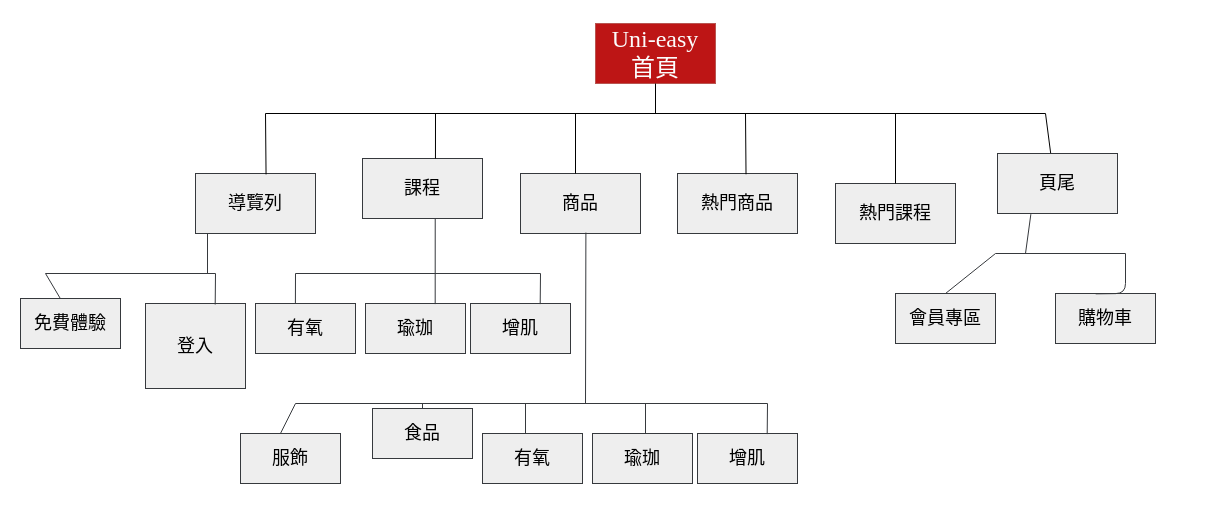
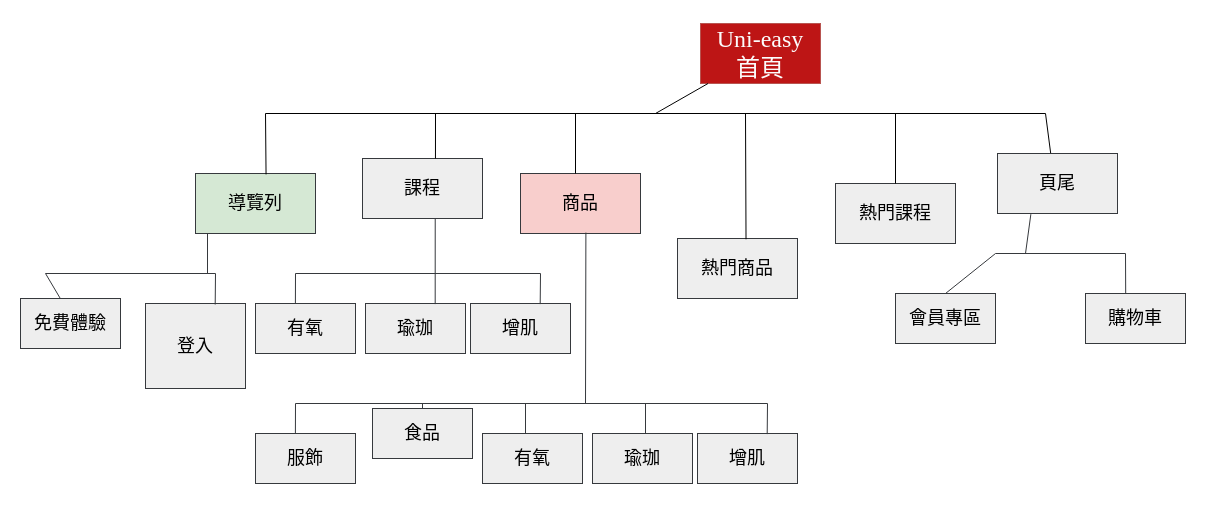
node "Uni-easy 首頁": moved (656, 54) -> (761, 54)
node "導覽列": fillcolor #eeeeee -> #d5e8d4
node "商品": fillcolor #eeeeee -> #f8cecc
node "熱門商品": moved (738, 204) -> (738, 269)
node "購物車": moved (1106, 319) -> (1136, 319)
node "服飾": moved (291, 459) -> (306, 459)
